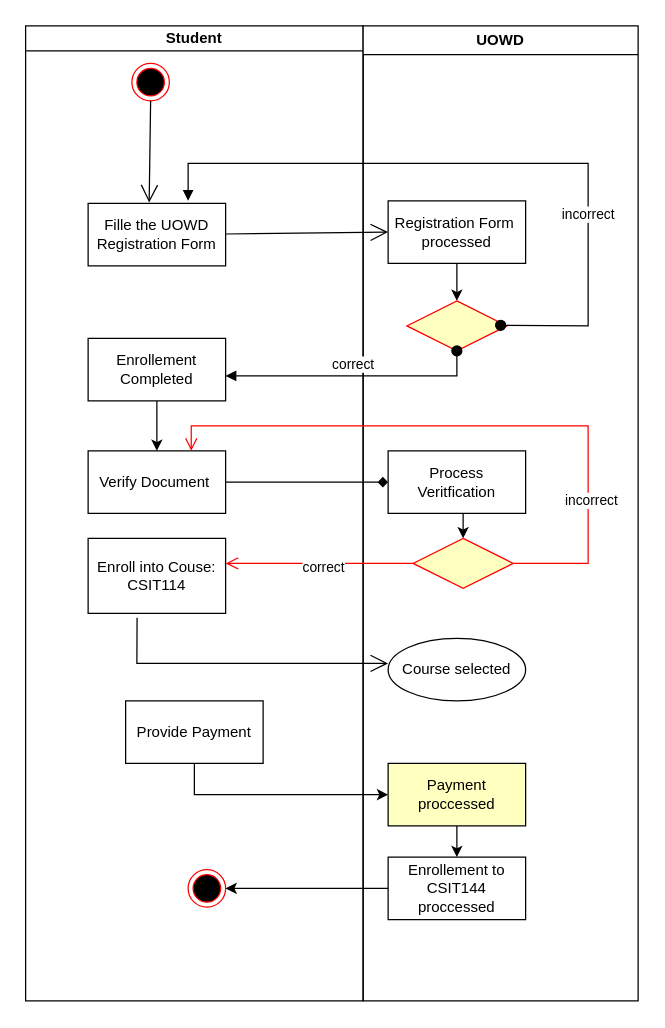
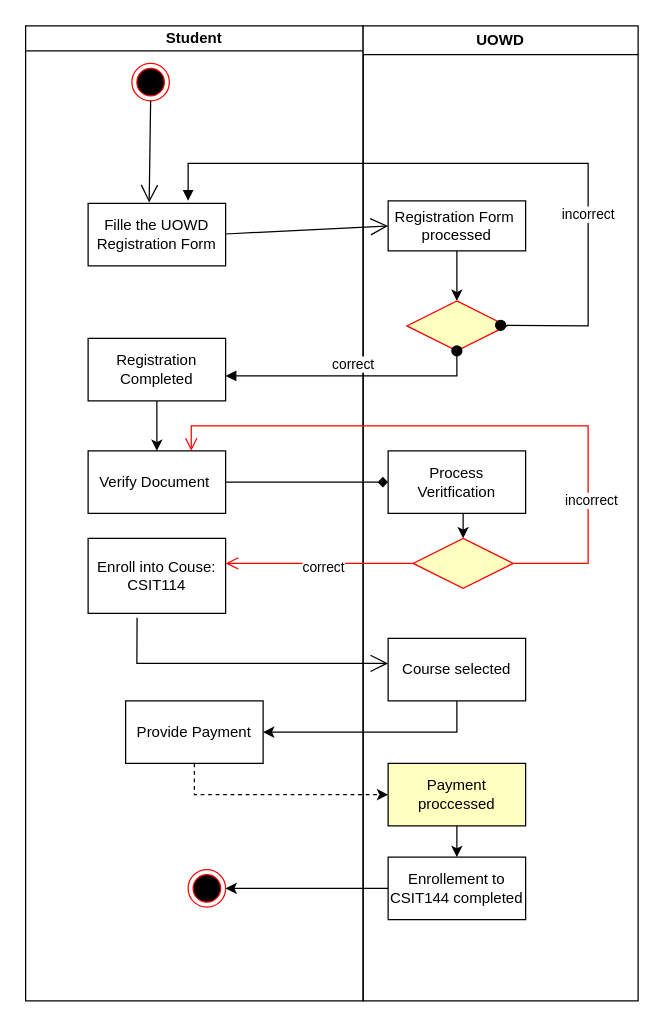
node "Registration Form processed": size 138x63 -> 138x50
node "Enrollement Completed": label "Enrollement Completed" -> "Registration Completed"
node "Course selected": shape ellipse -> rectangle
edge "Course selected" -> "Provide Payment": added
edge "Provide Payment" -> "Payment proccessed": style solid -> dashed
node "Enrollement to CSIT144 proccessed": label "Enrollement to CSIT144 proccessed" -> "Enrollement to CSIT144 completed"
